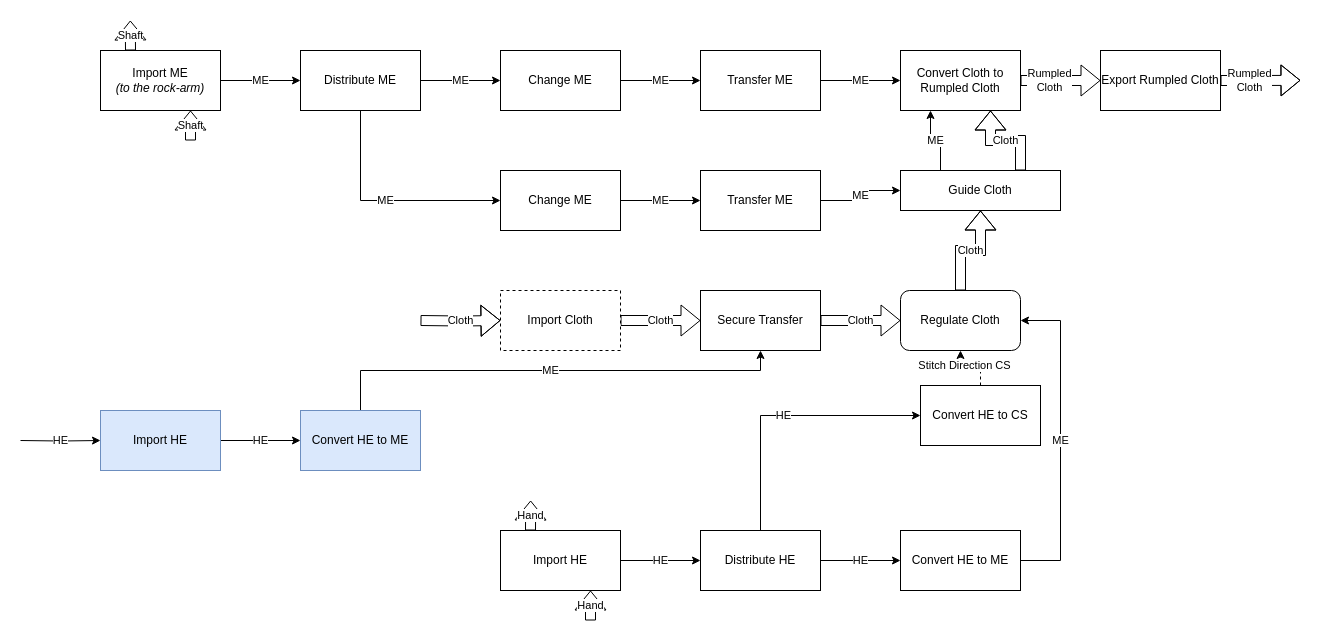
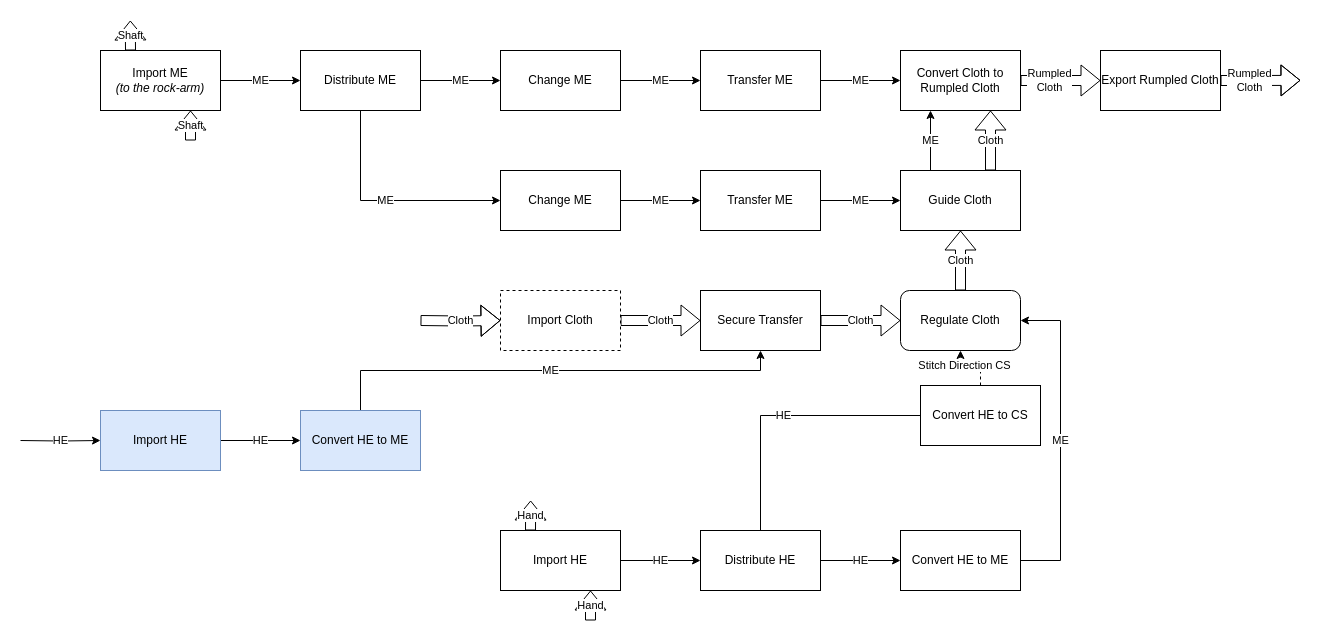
node "Guide Cloth": size 160x40 -> 120x60
edge "Distribute HE" -> "Convert HE to CS": arrowhead classic -> none
